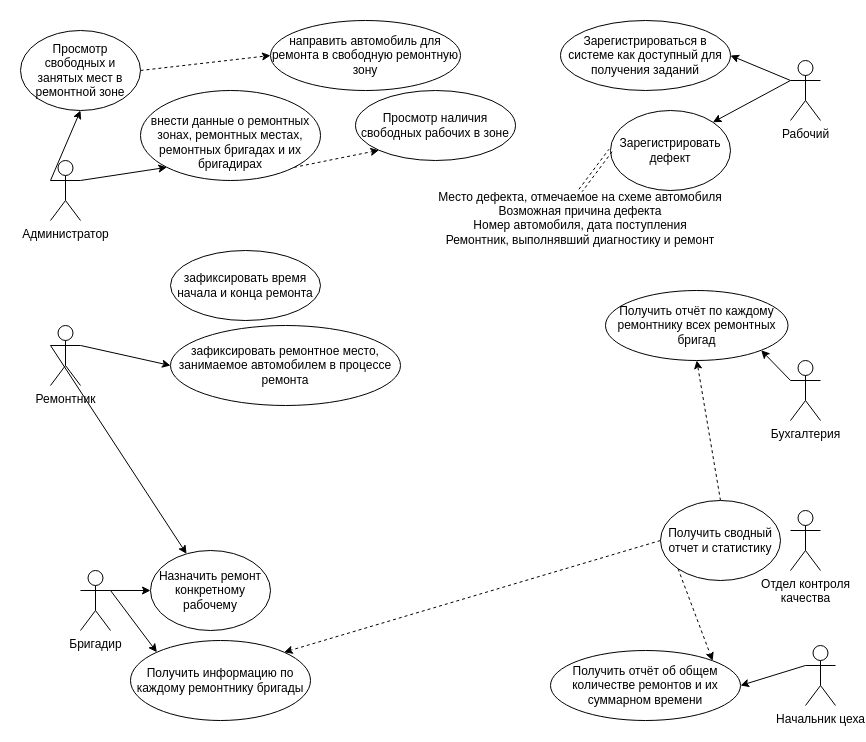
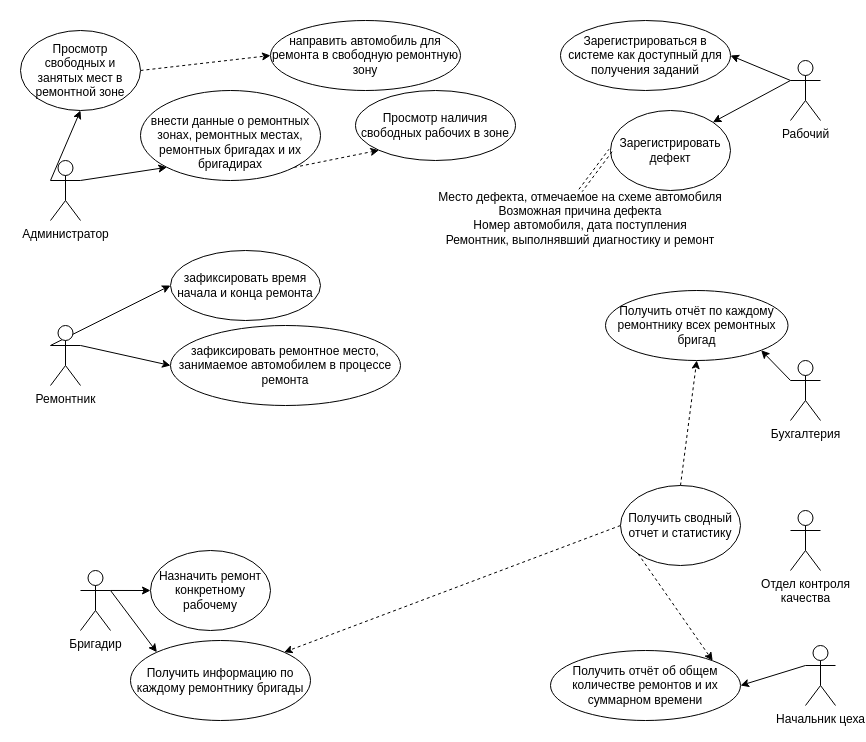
edge "Ремонтник" -> "Назначить ремонт конкретному рабочему": now "Ремонтник" -> "зафиксировать время начала и конца ремонта"
node "Получить сводный отчет и статистику": moved (721, 541) -> (681, 526)
